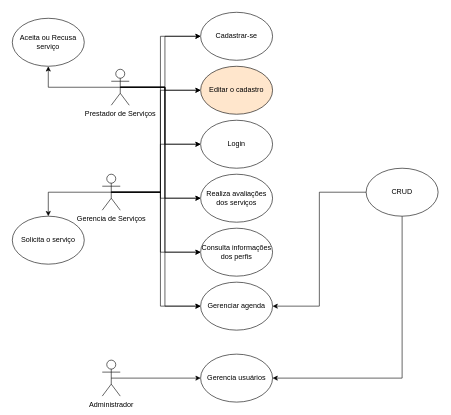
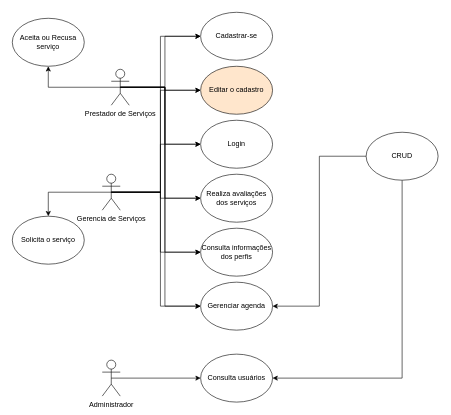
node "CRUD": moved (402, 192) -> (402, 156)
node "Gerencia usuários": label "Gerencia usuários" -> "Consulta usuários"
